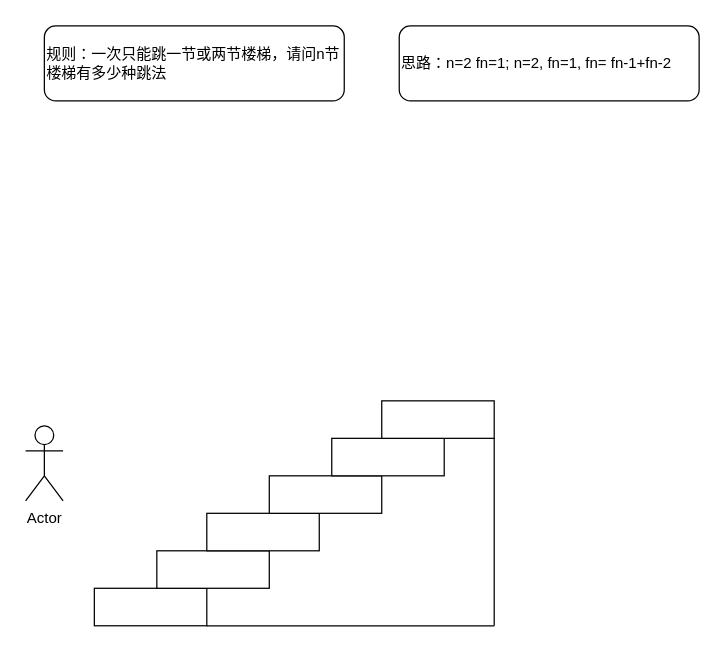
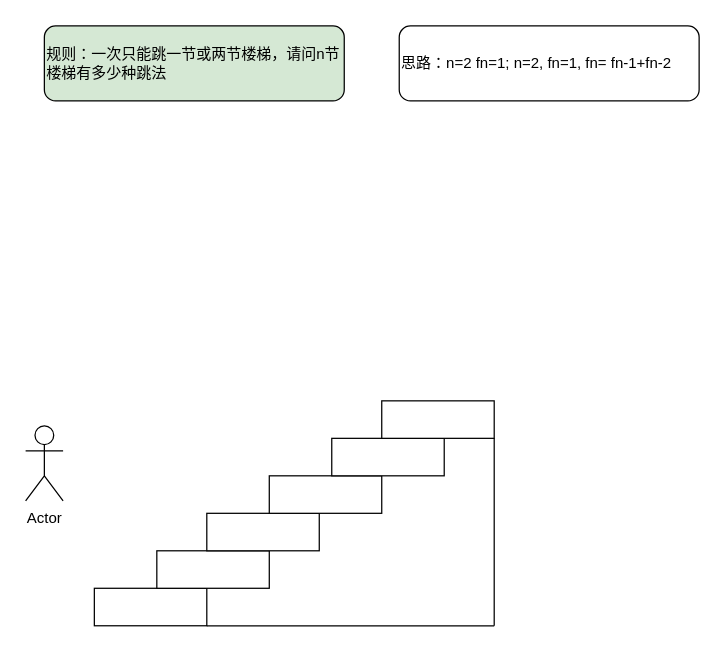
node "规则：一次只能跳一节或两节楼梯，请问n节楼梯有多少种跳法": fillcolor #ffffff -> #d5e8d4
